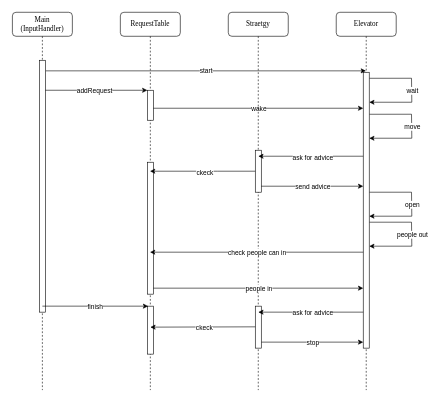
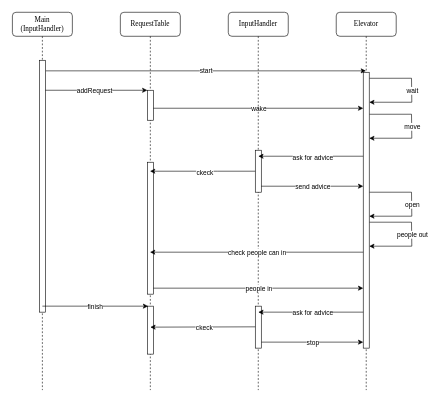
node "Straetgy": label "Straetgy" -> "InputHandler"
